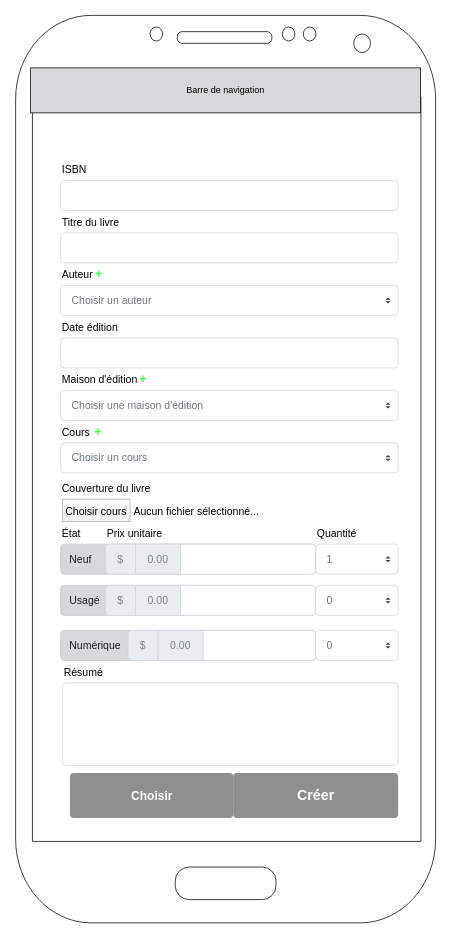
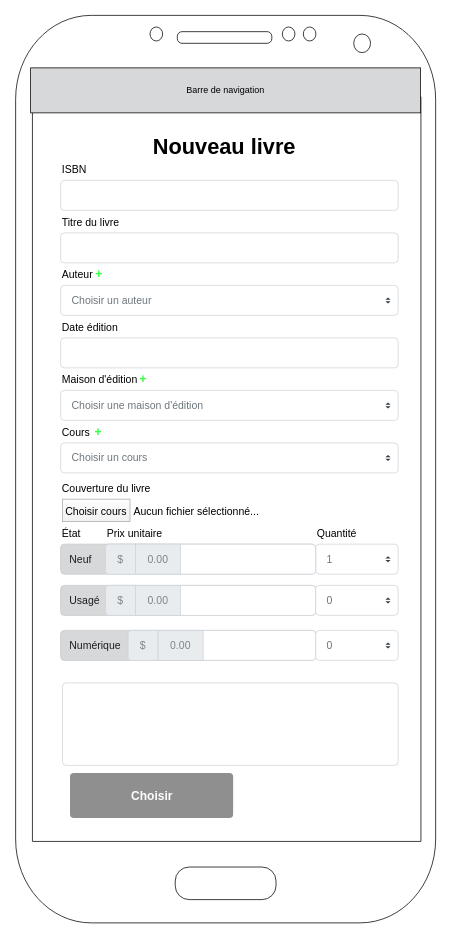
node "Nouveau livre": added
node "Résumé": removed
node "Créer": removed
